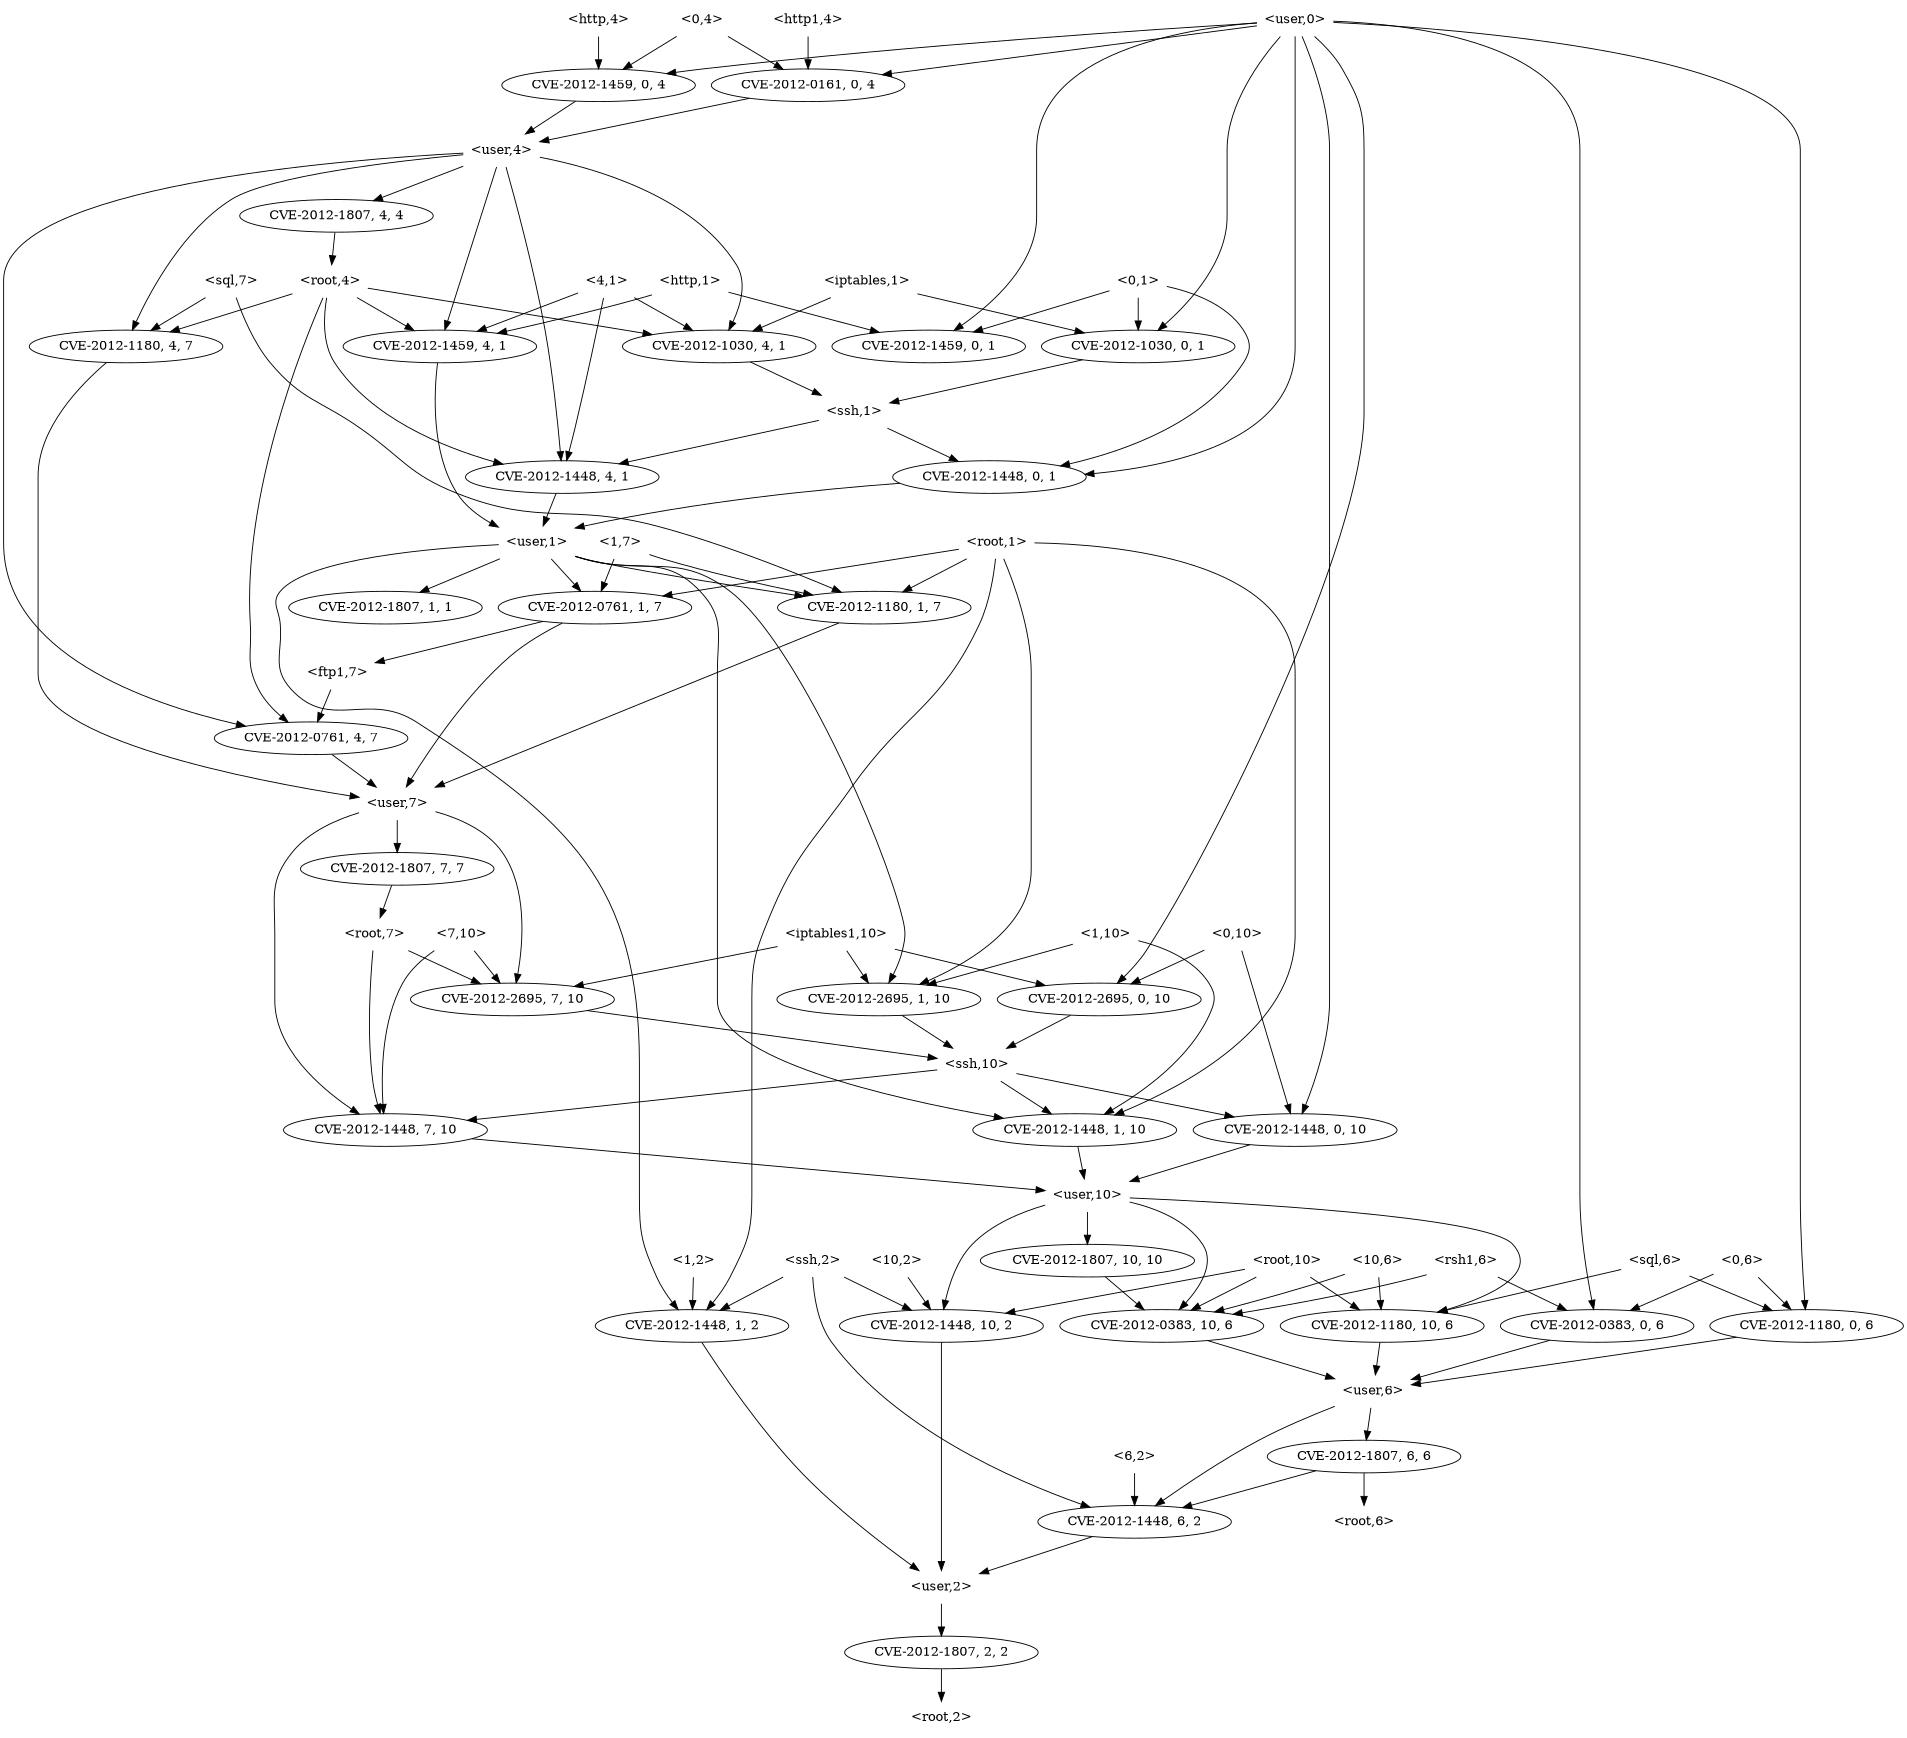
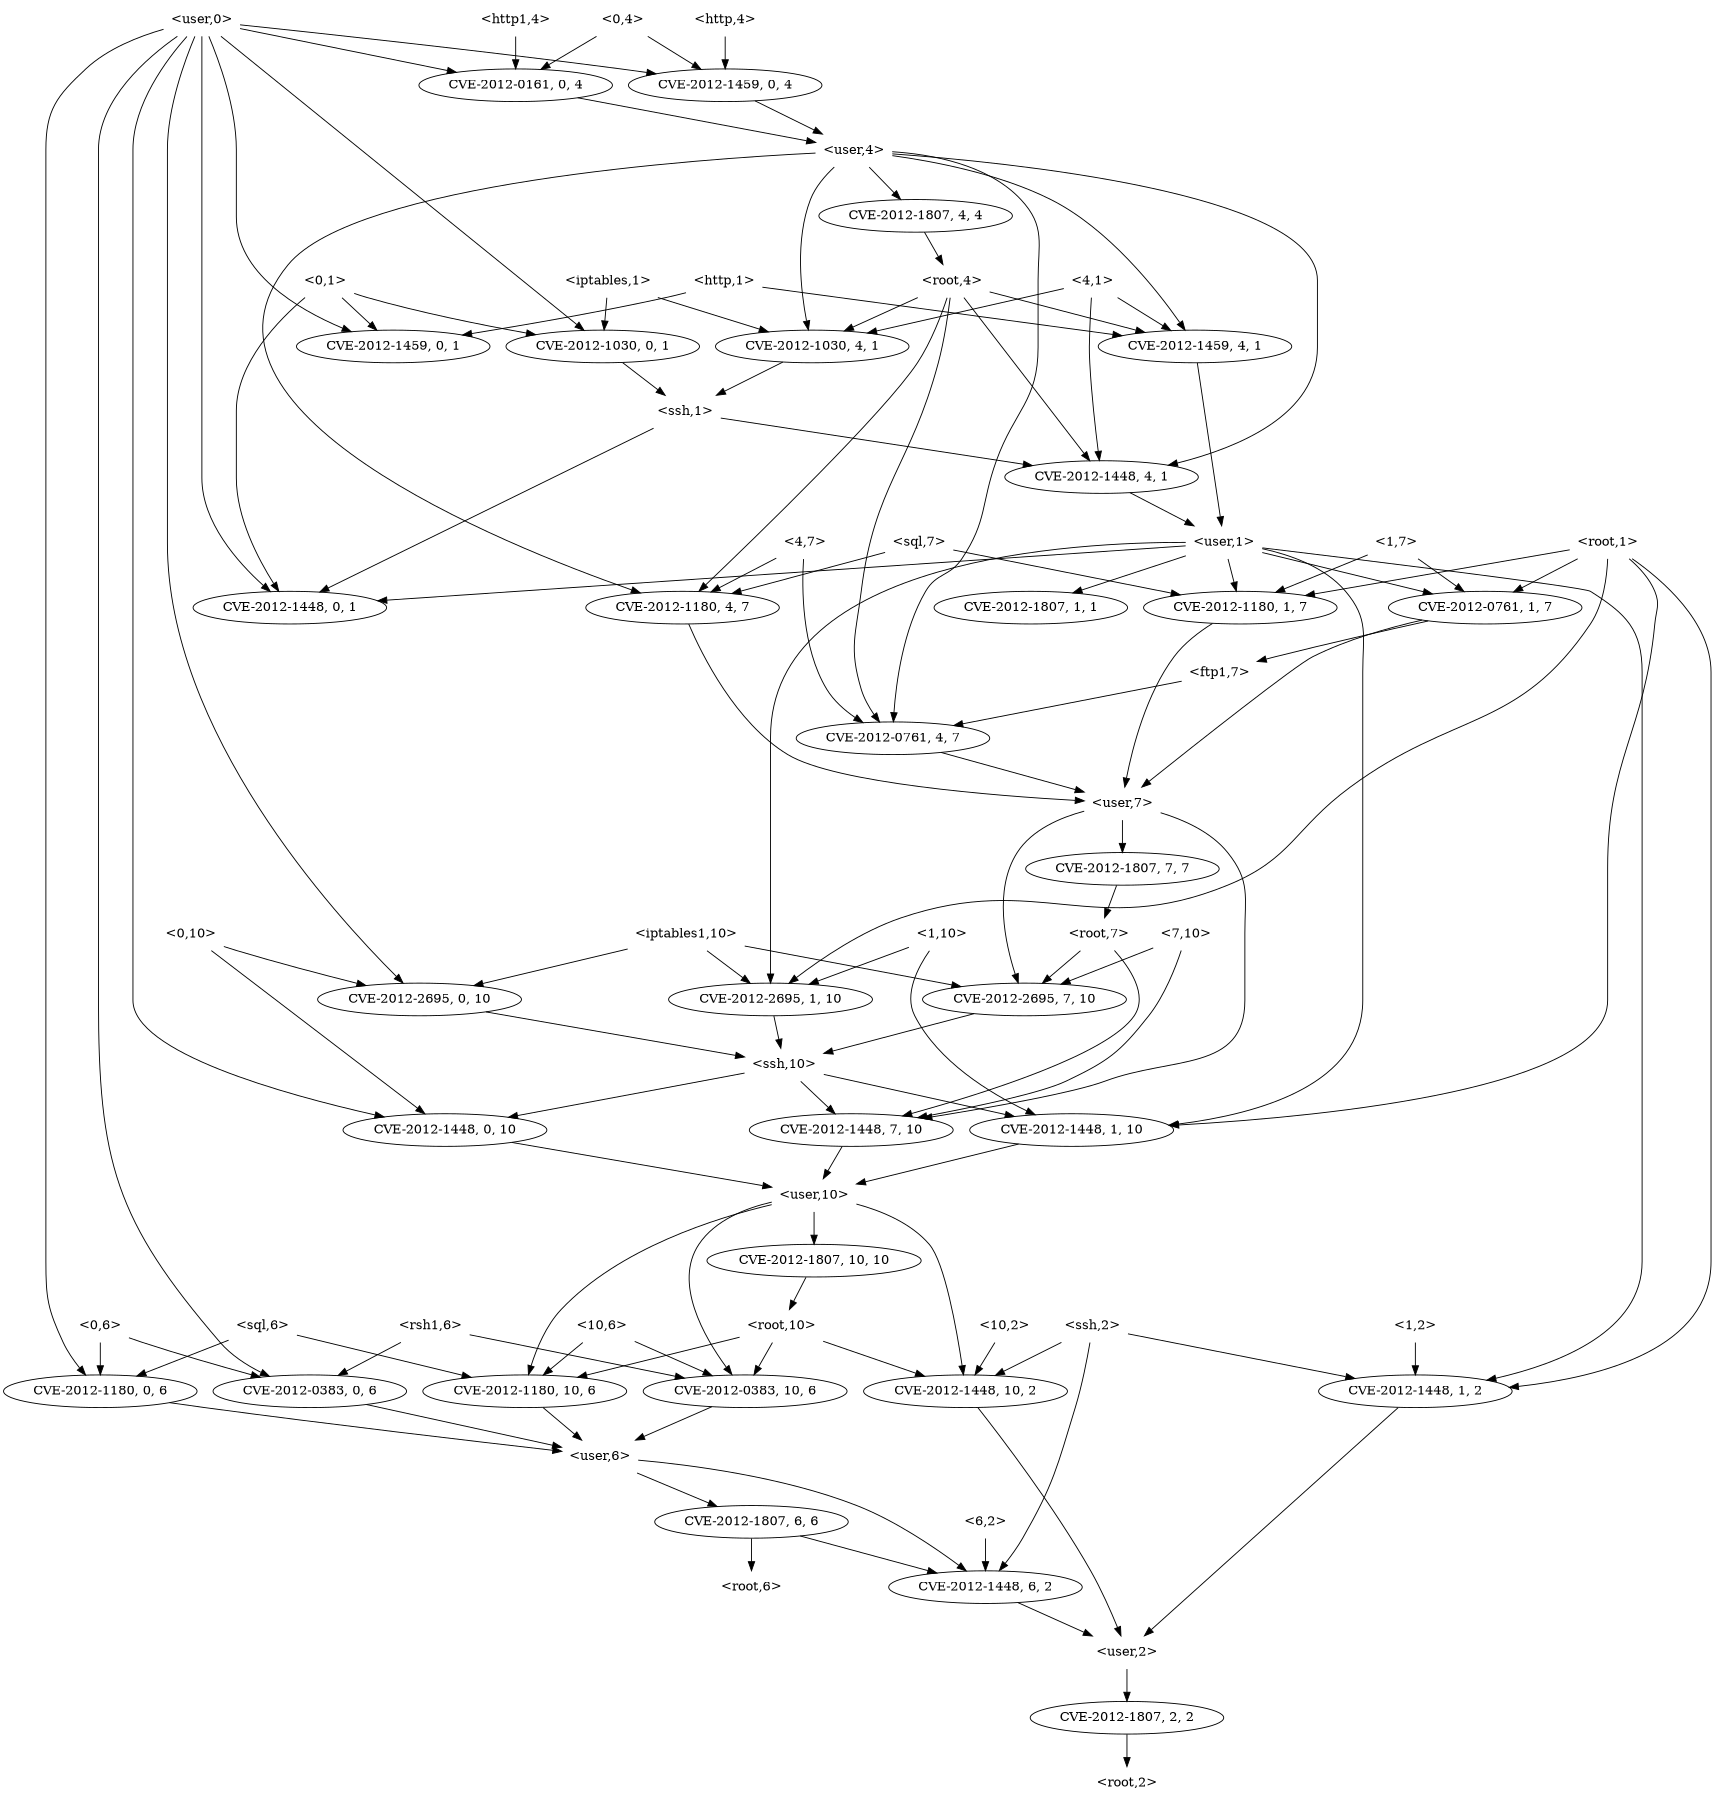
edge "CVE-2012-1448, 0, 1" -> "<user,1>": reversed
node "<4,7>": added
edge "CVE-2012-1807, 10, 10" -> "CVE-2012-0383, 10, 6": now "CVE-2012-1807, 10, 10" -> "<root,10>"
